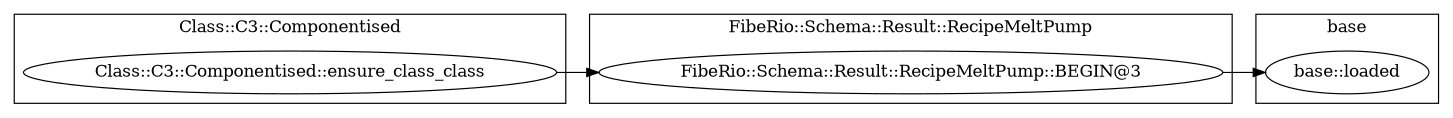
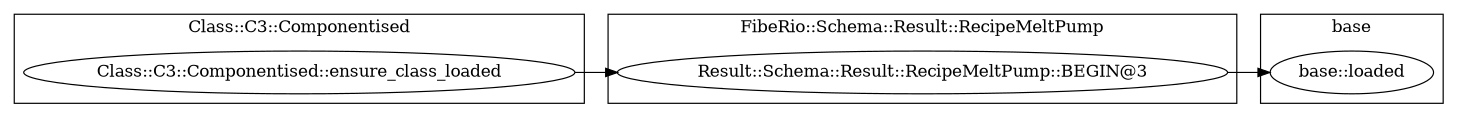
node "Class::C3::Componentised::ensure_class_class": label "Class::C3::Componentised::ensure_class_class" -> "Class::C3::Componentised::ensure_class_loaded"
node "FibeRio::Schema::Result::RecipeMeltPump::BEGIN@3": label "FibeRio::Schema::Result::RecipeMeltPump::BEGIN@3" -> "Result::Schema::Result::RecipeMeltPump::BEGIN@3"
